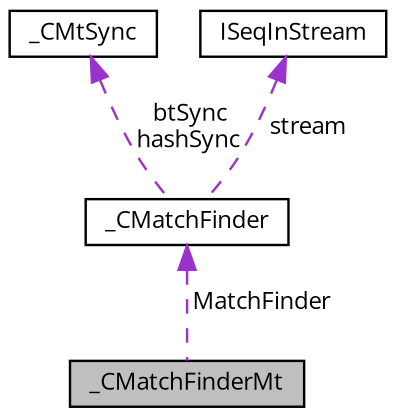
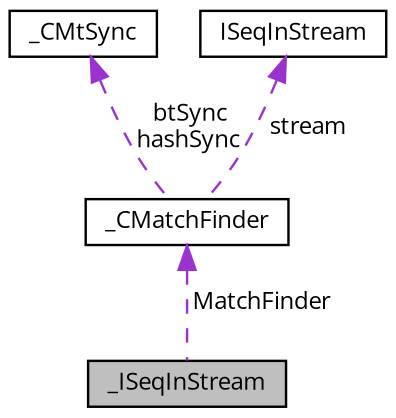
node "_CMatchFinderMt": label "_CMatchFinderMt" -> "_ISeqInStream"
